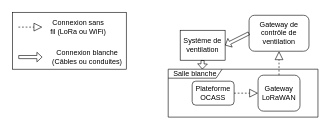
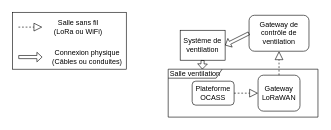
node "Connexion sans fil (LoRa ou WiFi)": label "Connexion sans fil (LoRa ou WiFi)" -> "Salle sans fil (LoRa ou WiFi)"
node "Connexion blanche (Câbles ou conduites)": label "Connexion blanche (Câbles ou conduites)" -> "Connexion physique (Câbles ou conduites)"
node "Salle blanche": label "Salle blanche" -> "Salle ventilation"
